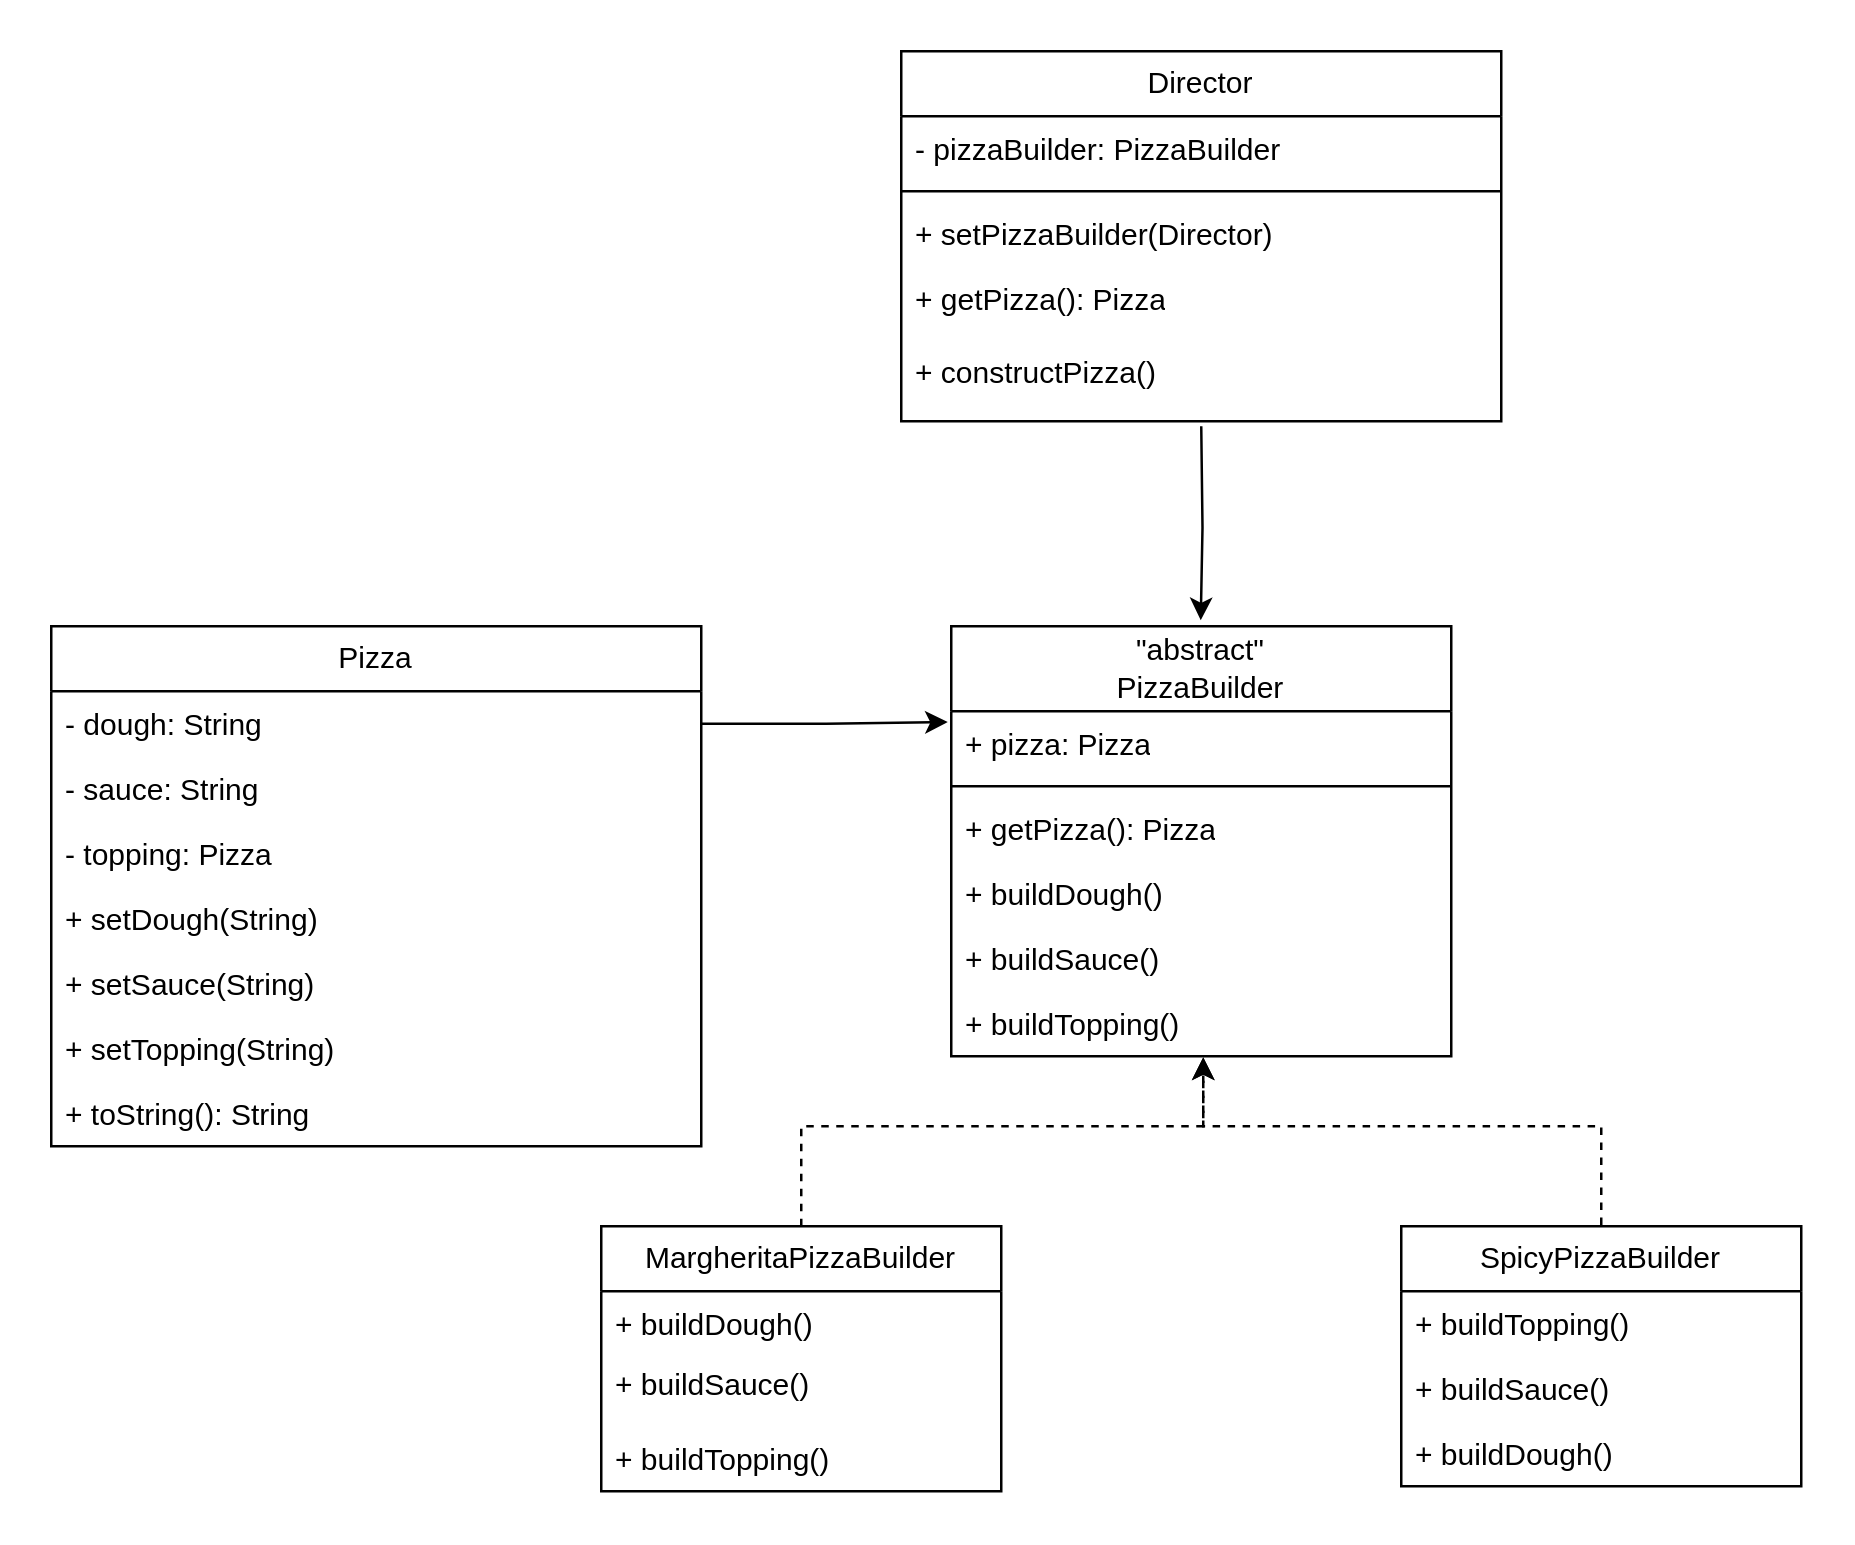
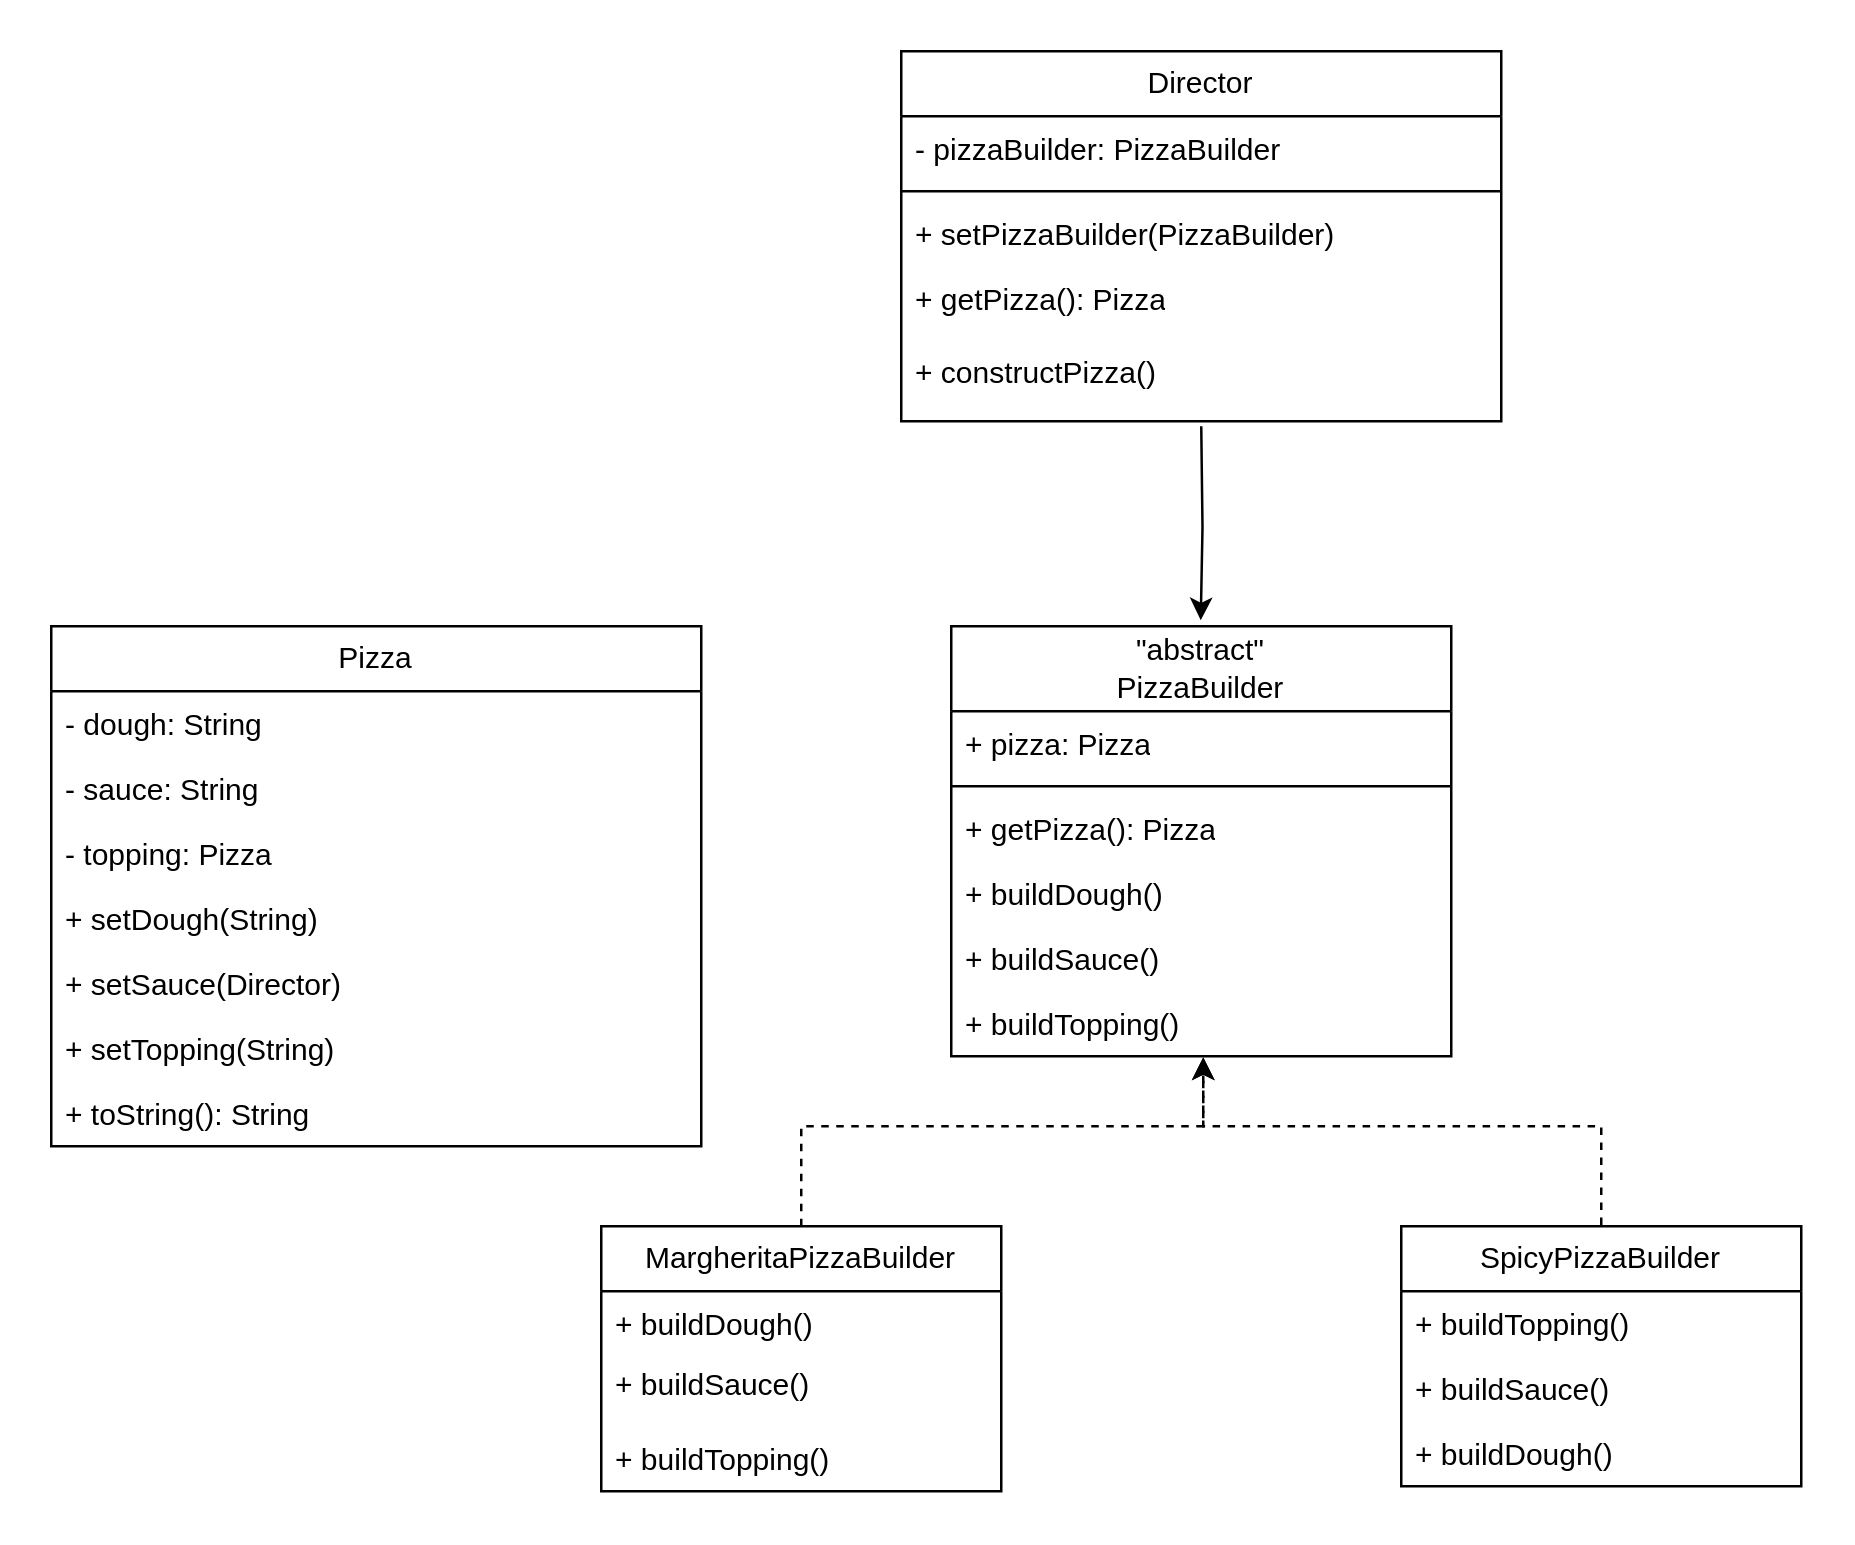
node "+ setPizzaBuilder(Director)": label "+ setPizzaBuilder(Director)" -> "+ setPizzaBuilder(PizzaBuilder)"
edge "- dough: String" -> "+ pizza: Pizza": removed
node "+ setSauce(String)": label "+ setSauce(String)" -> "+ setSauce(Director)"
